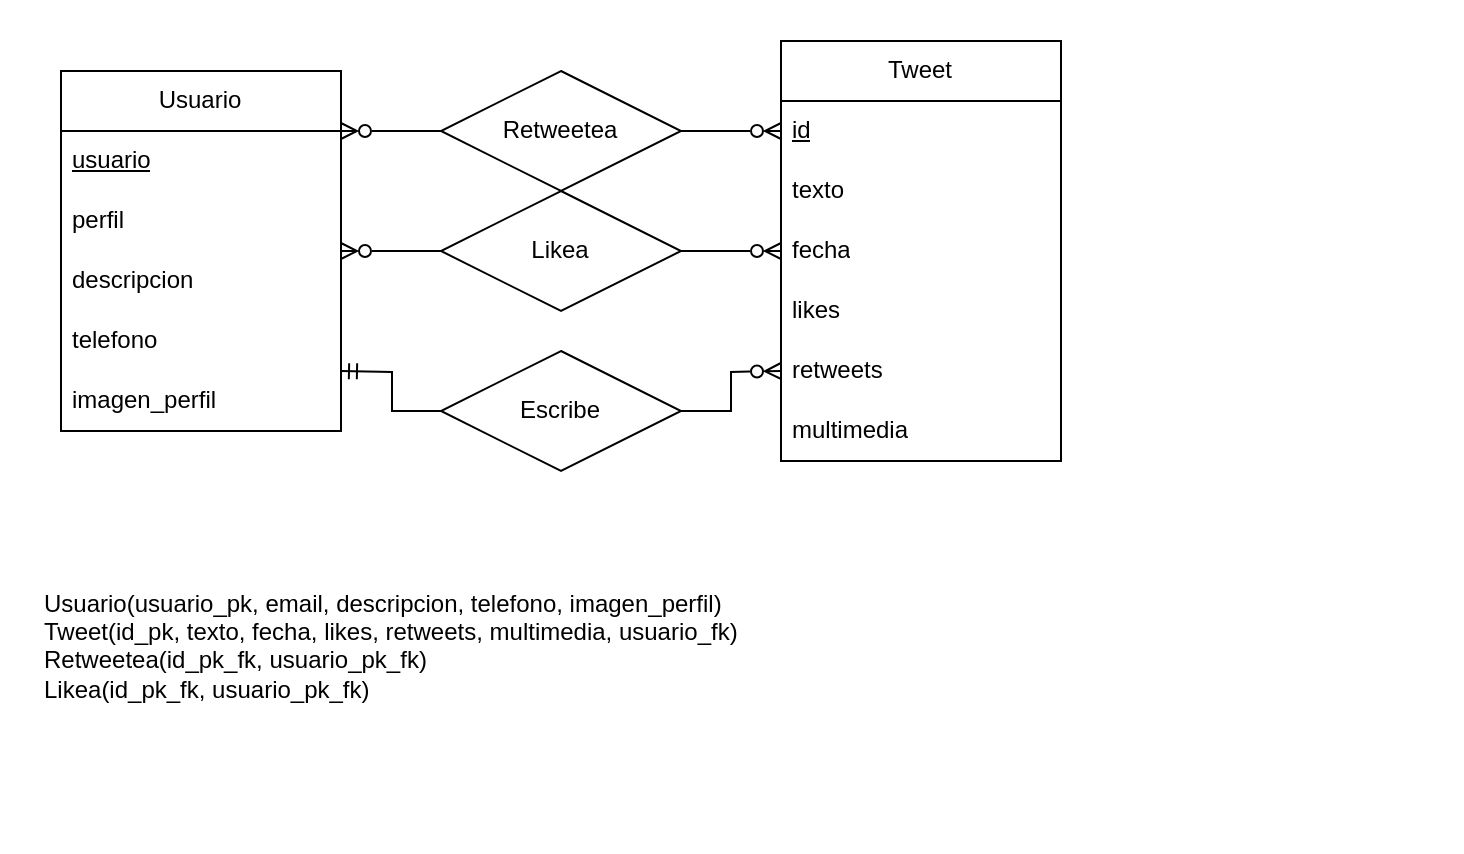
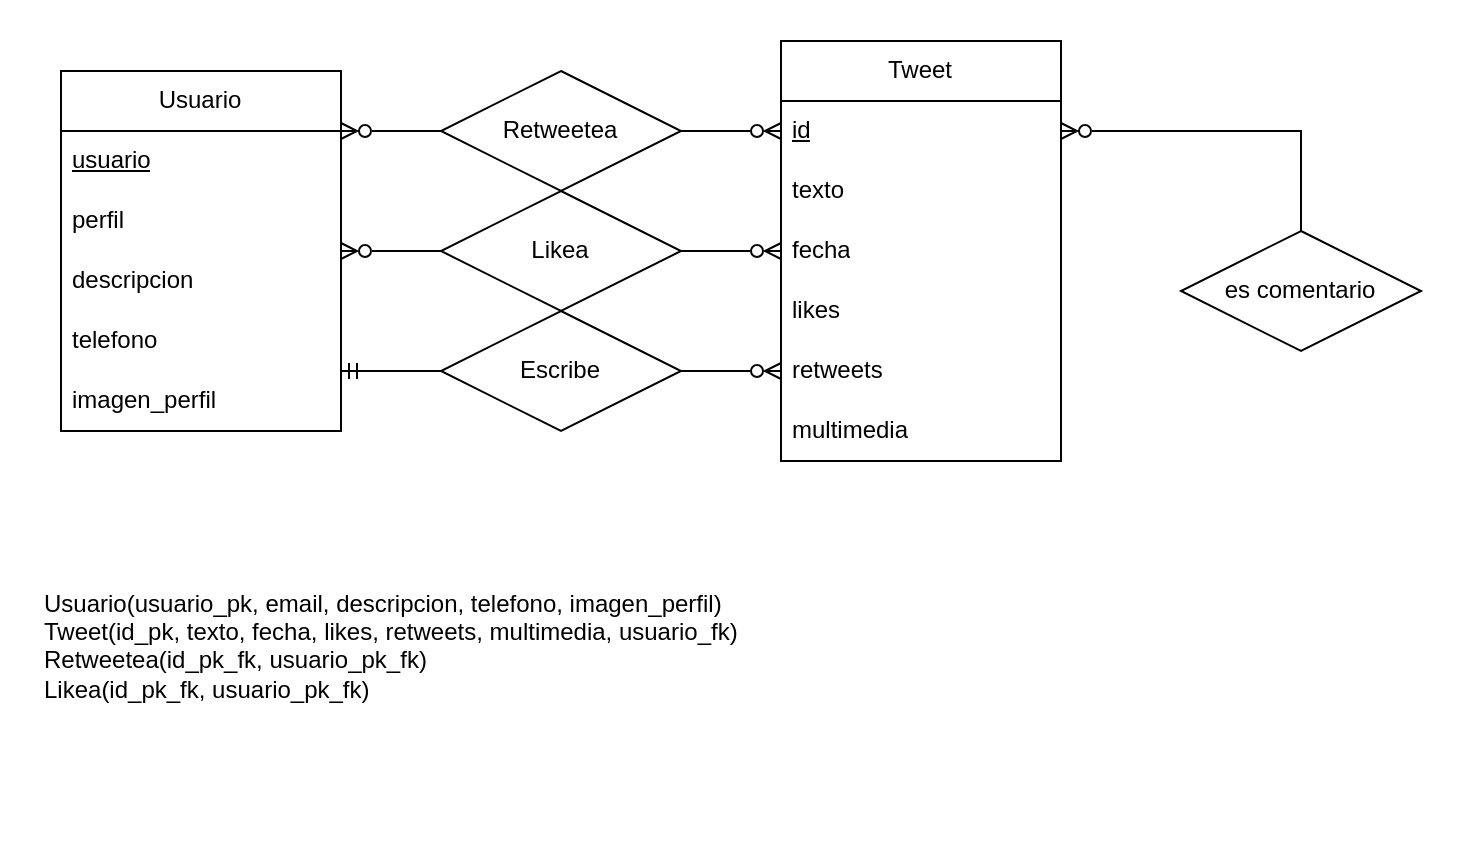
edge "es comentario" -> "id": added
node "es comentario": added
node "Escribe": moved (561, 411) -> (561, 371)
